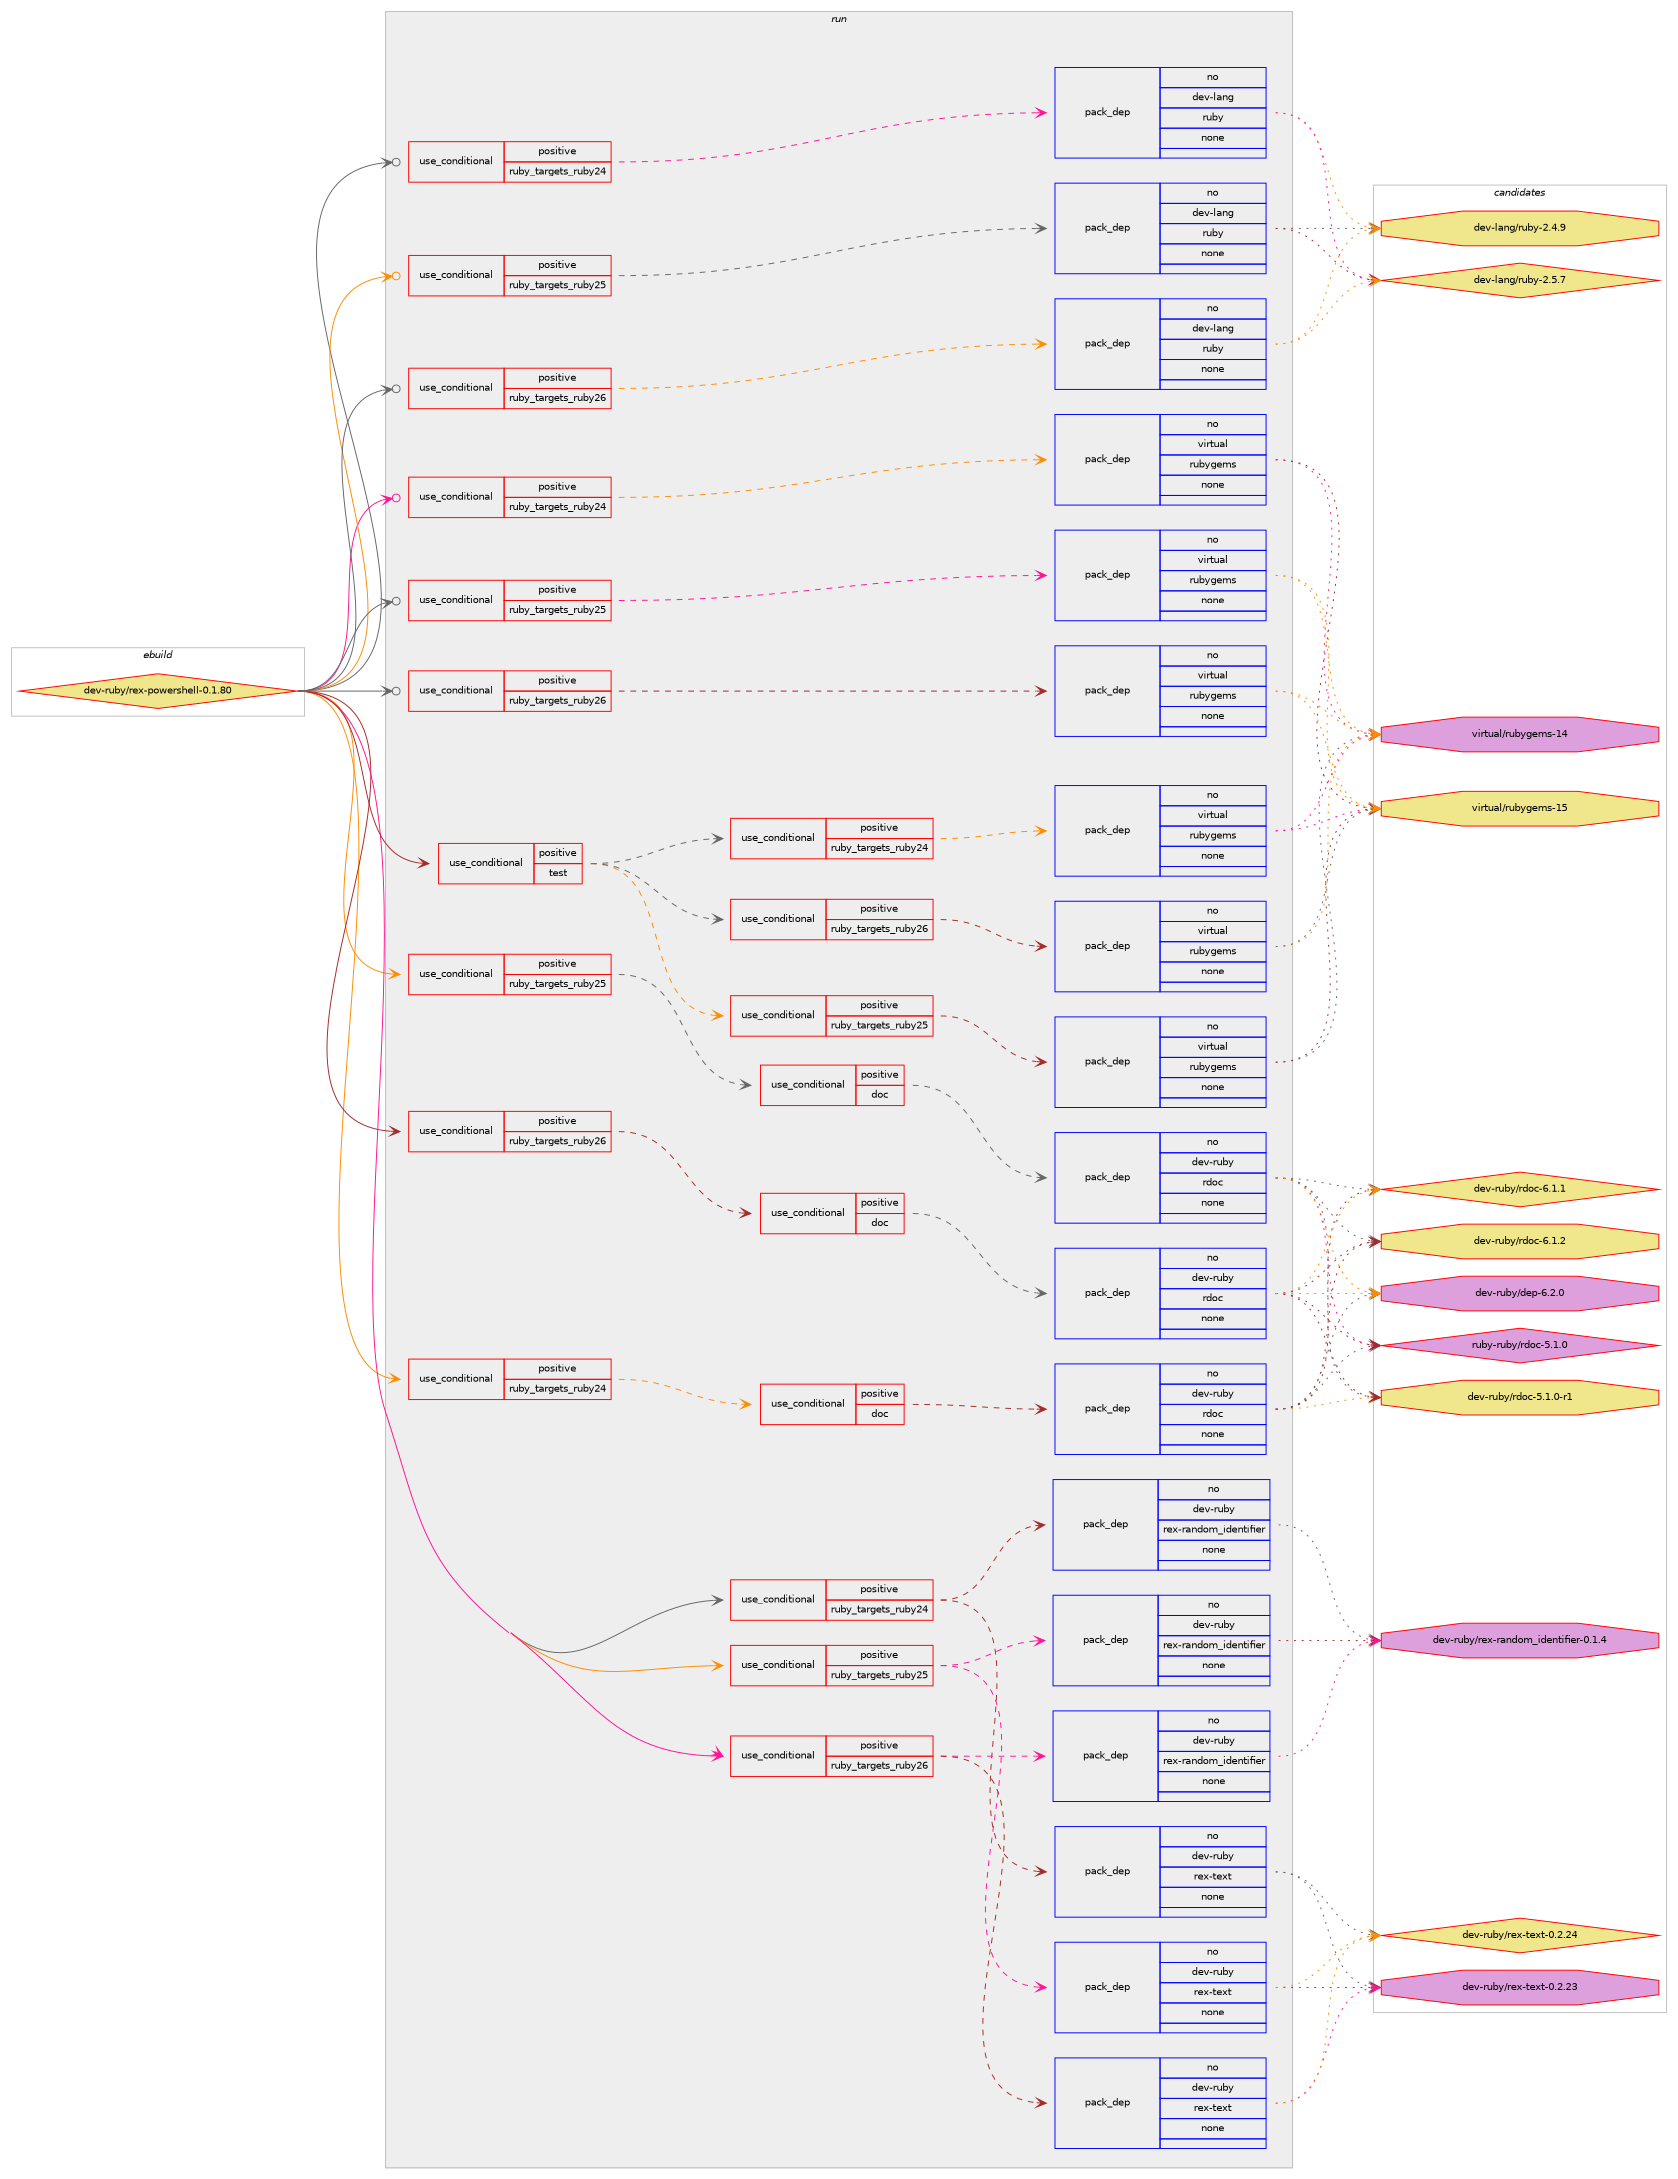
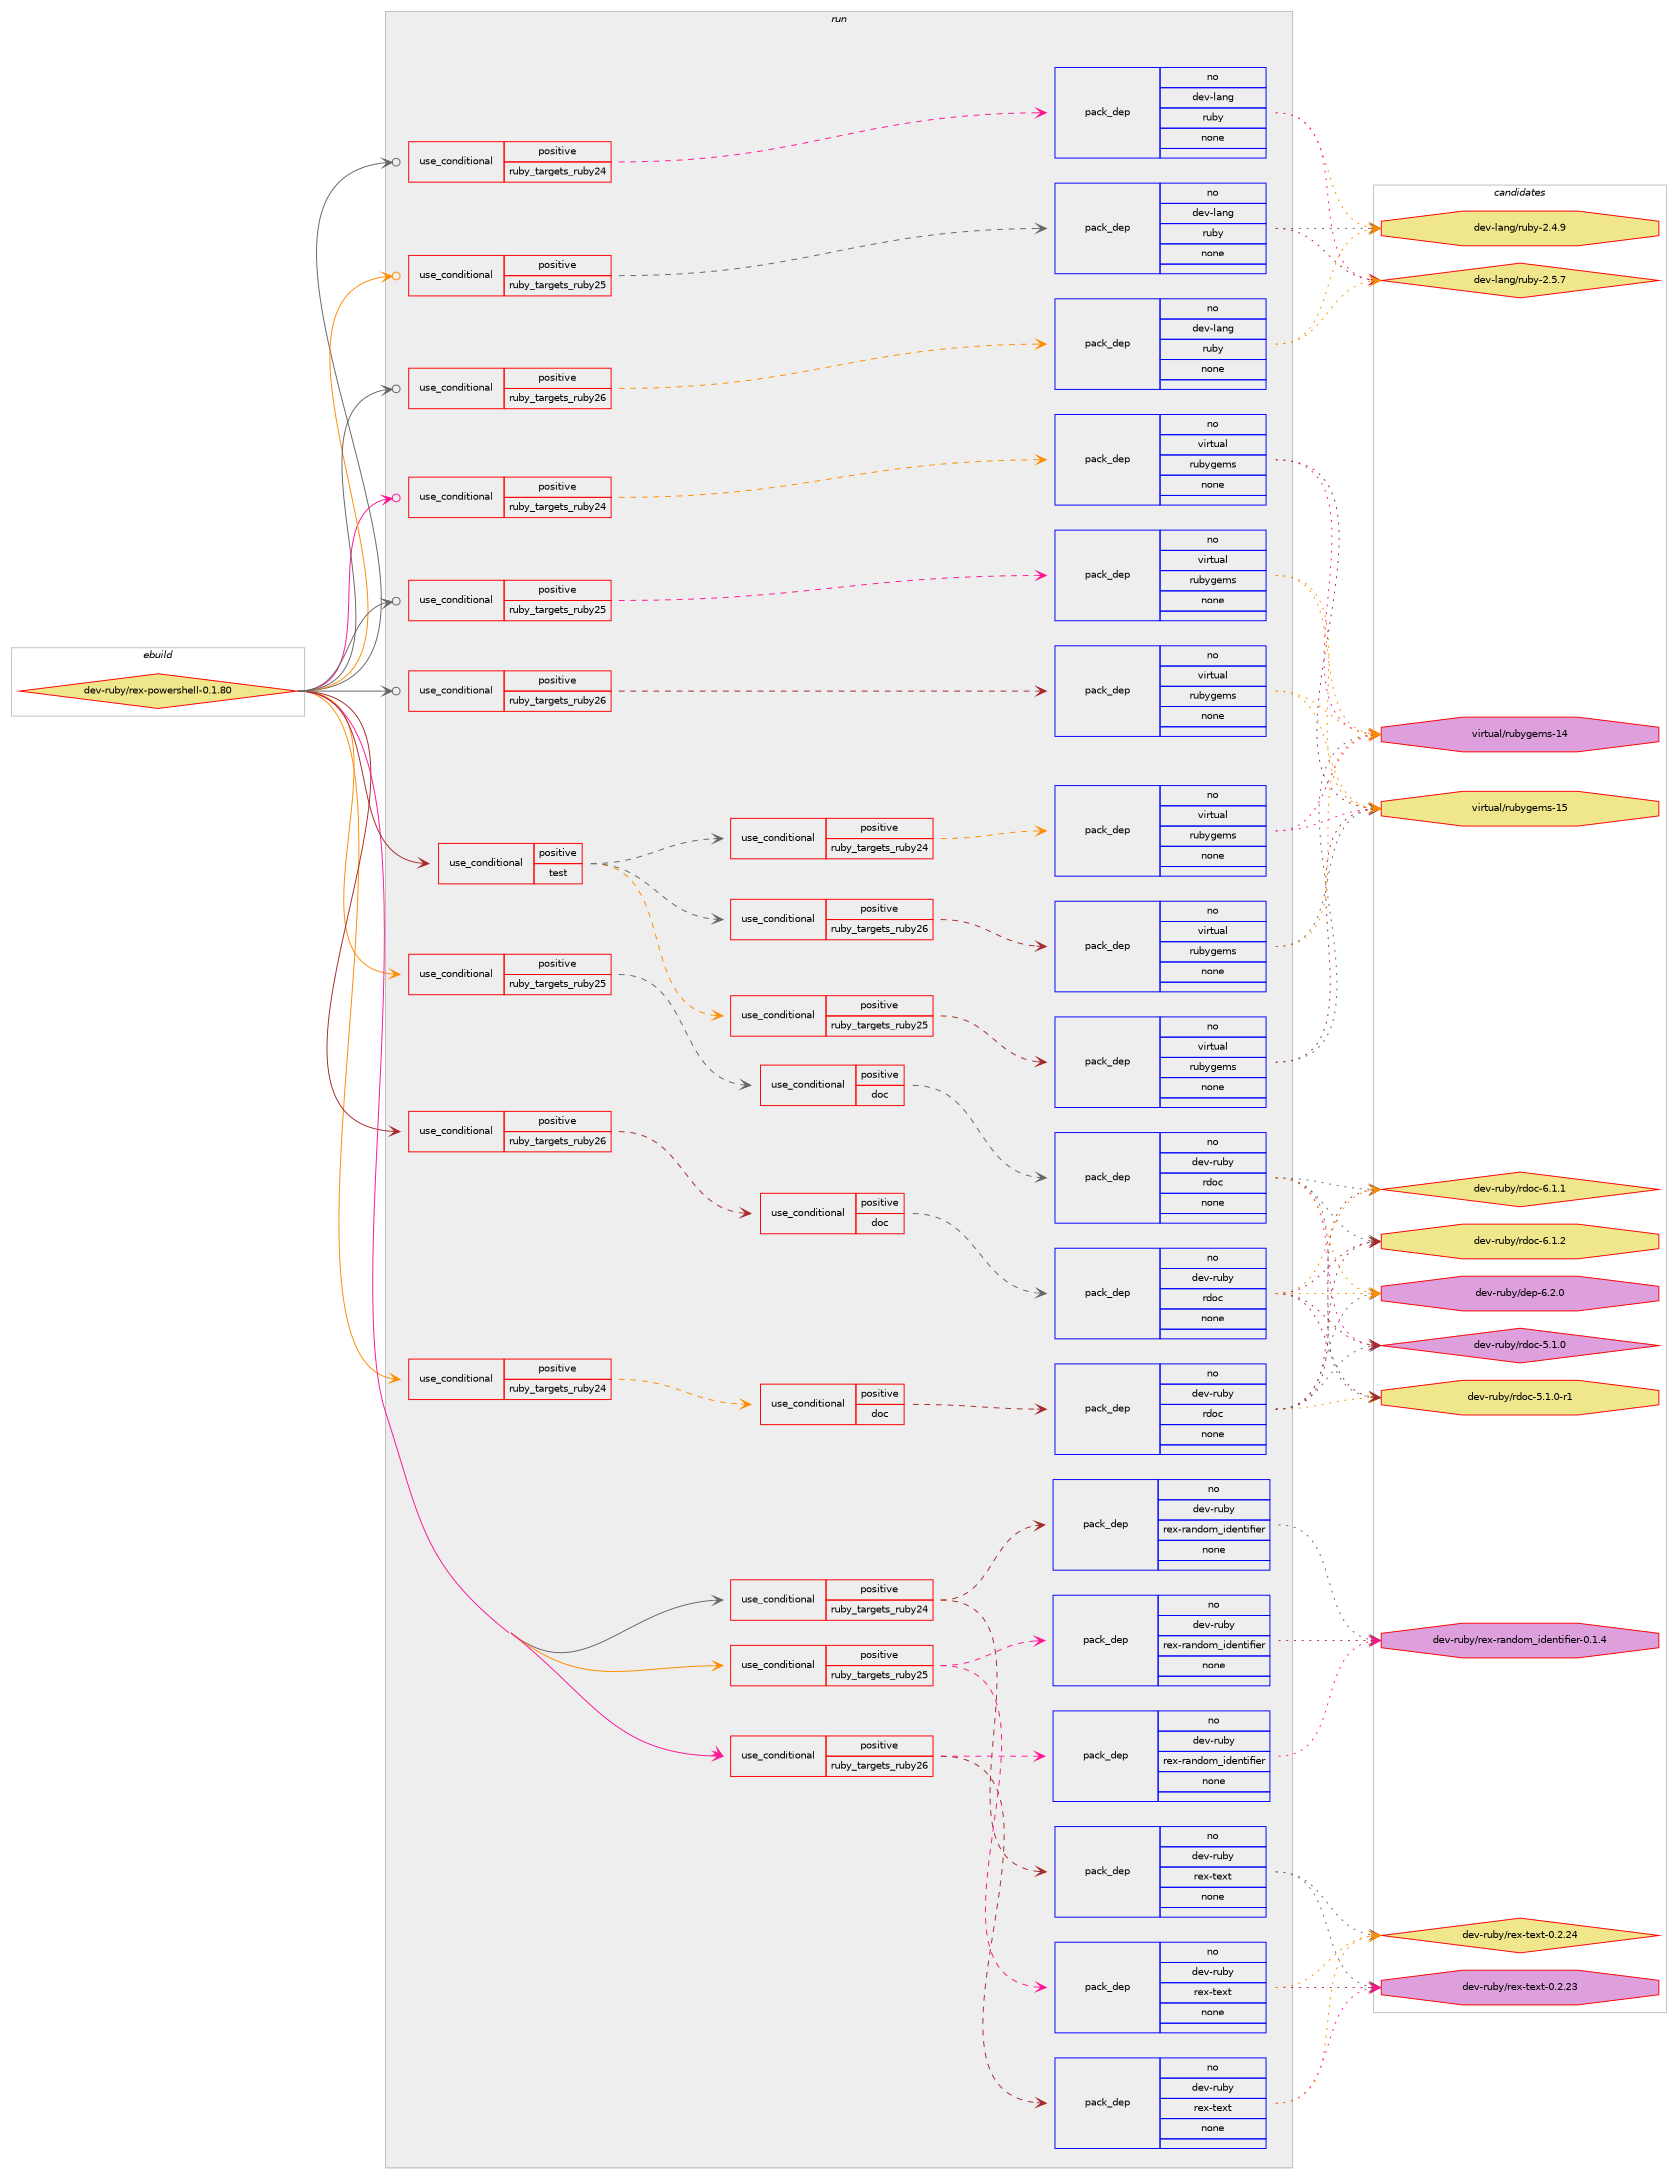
node "ruby-ruby/rdoc-5.1.0": label "ruby-ruby/rdoc-5.1.0" -> "dev-ruby/rdoc-5.1.0"
